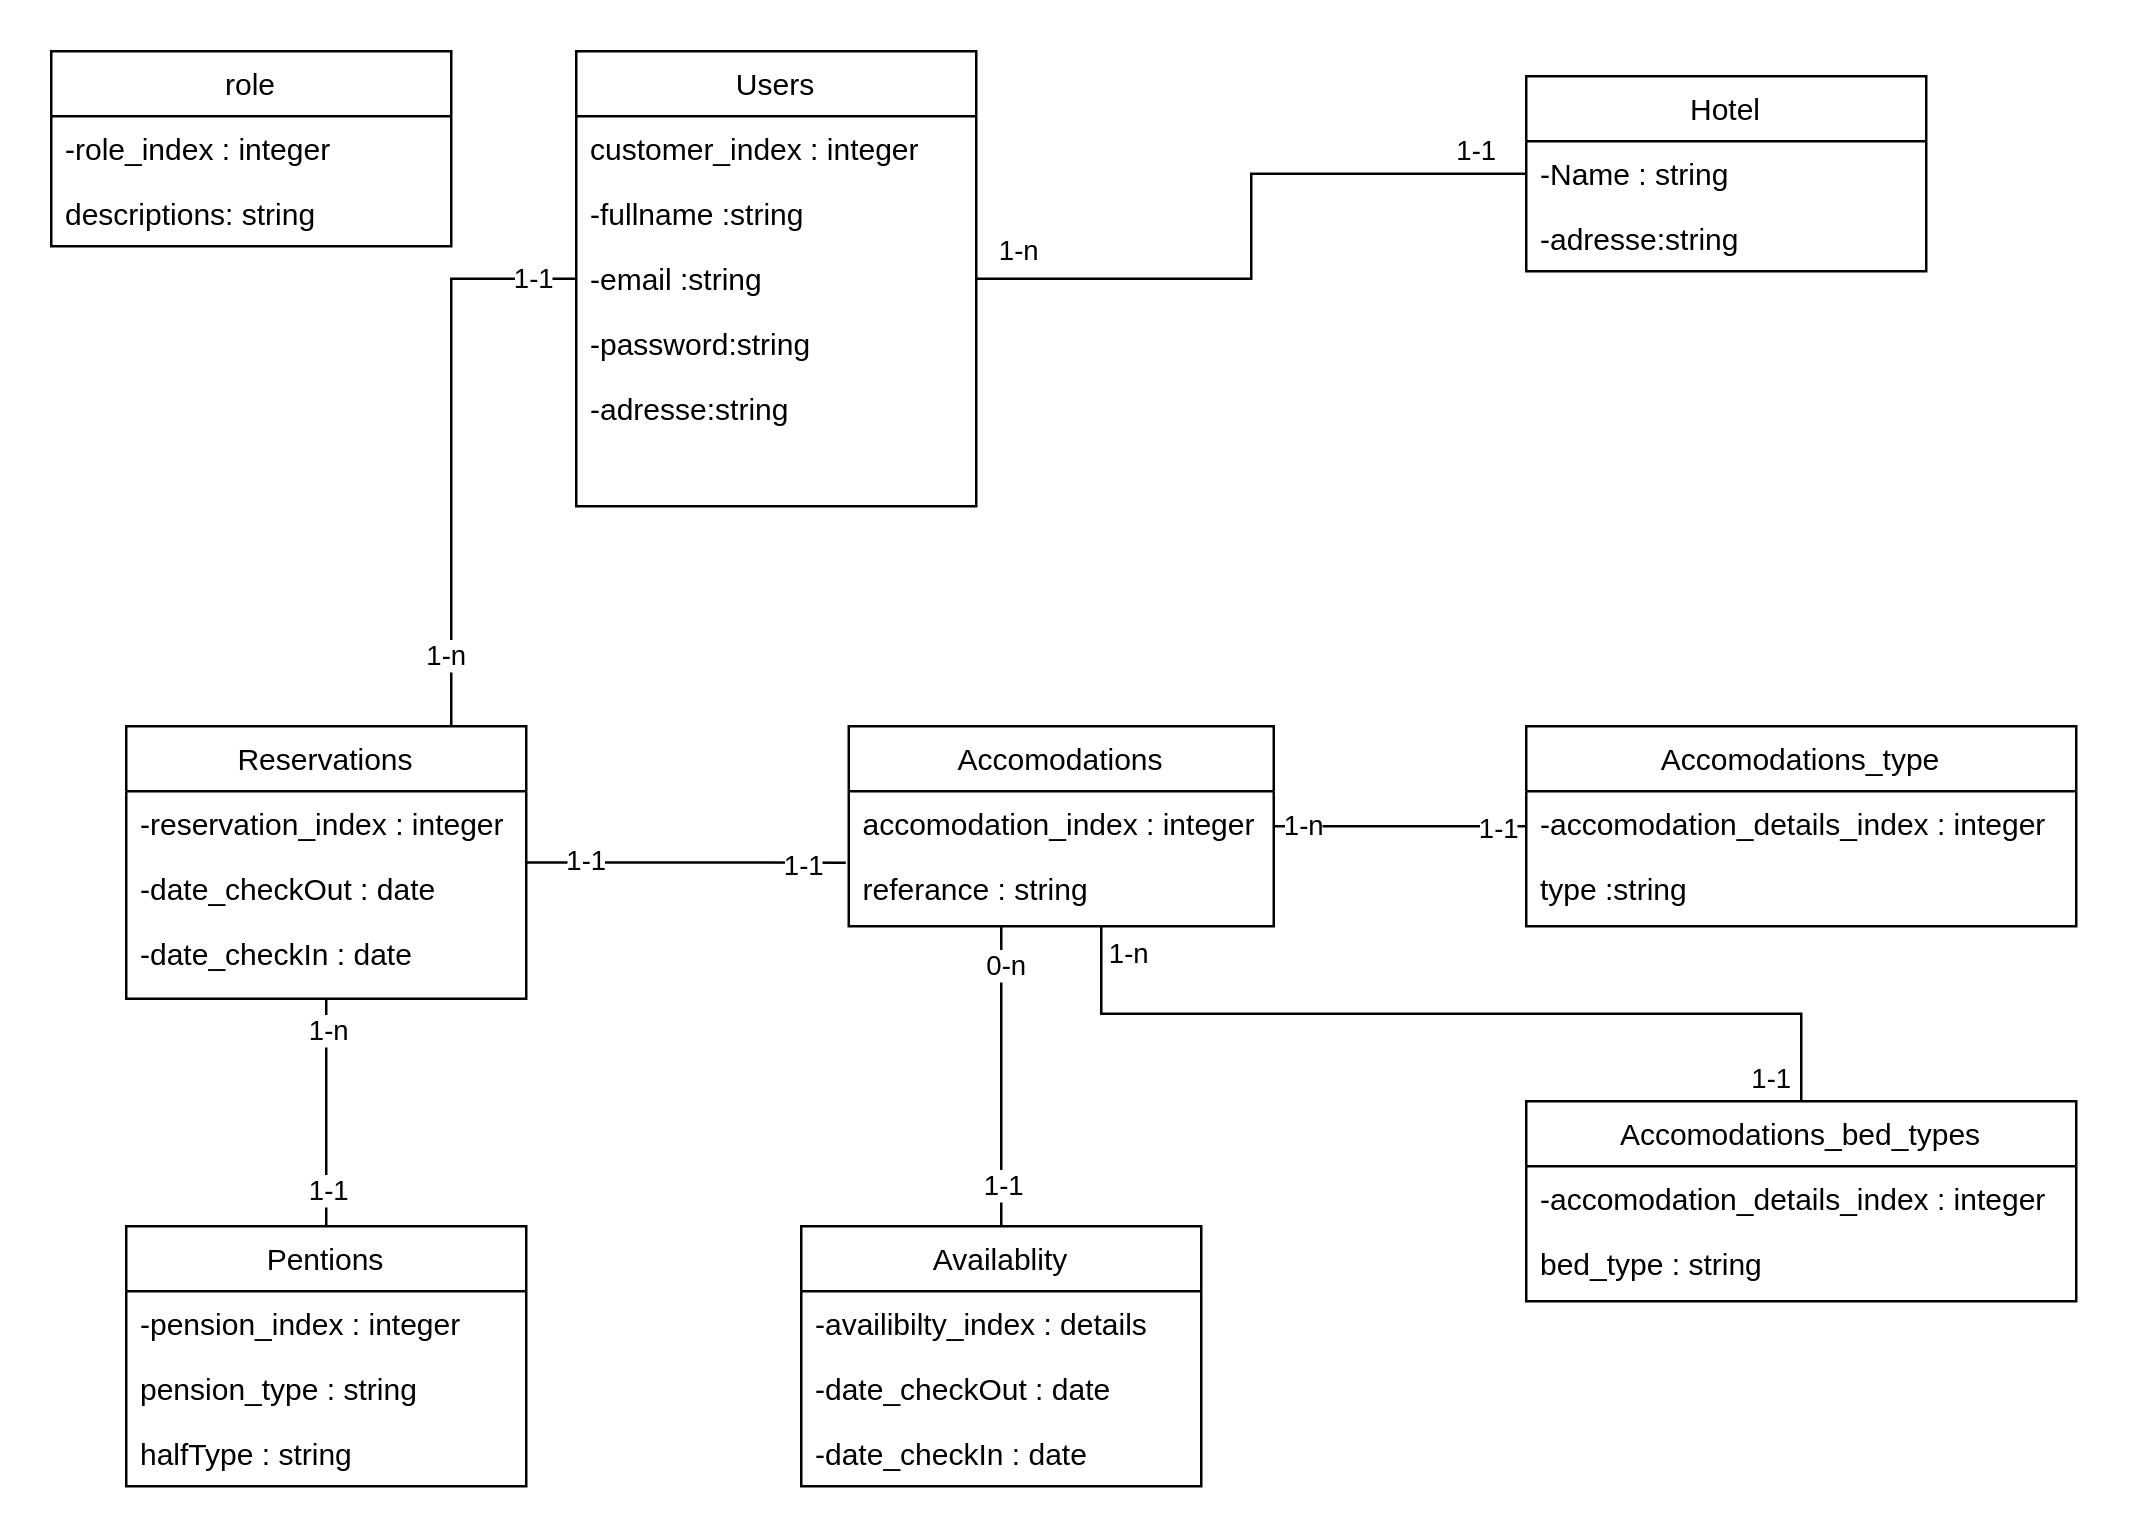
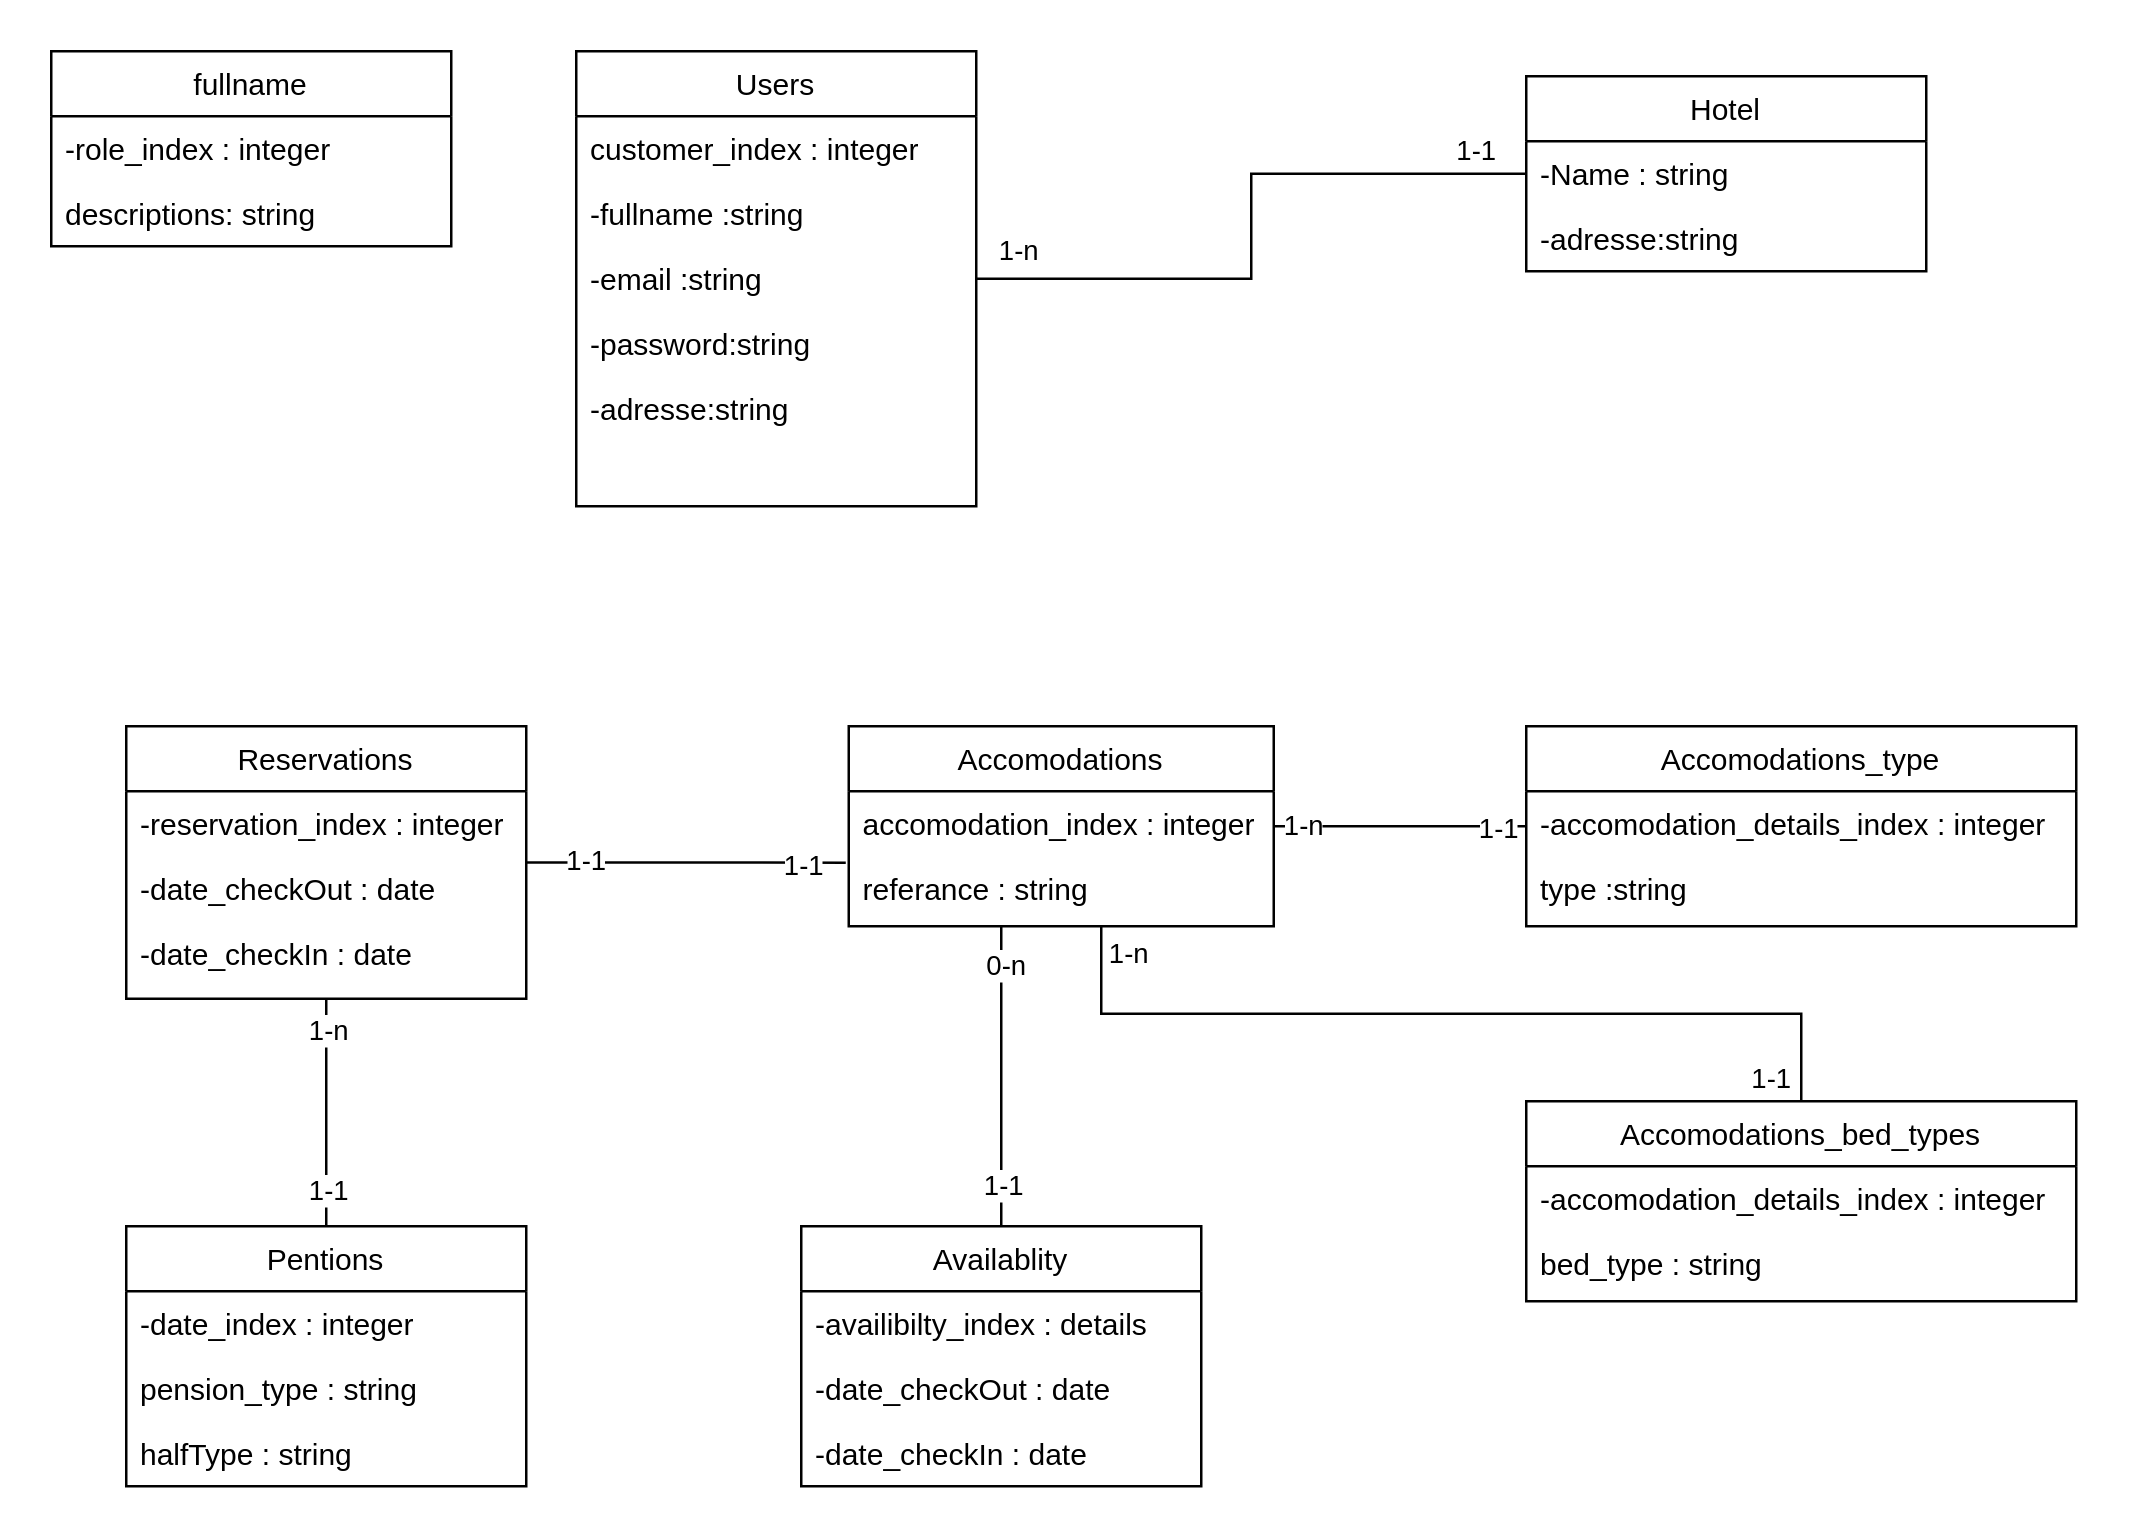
node "role": label "role" -> "fullname"
edge "Users" -- "Reservations": removed, labels "1-1", "1-n"
node "-pension_index : integer": label "-pension_index : integer" -> "-date_index : integer"
